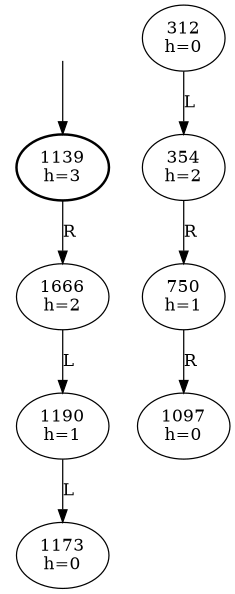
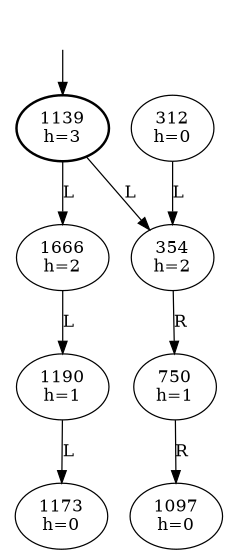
edge "1139 h=3" -> "354 h=2": added, label "L"
edge "1139 h=3" -> "1666 h=2": label "R" -> "L"
